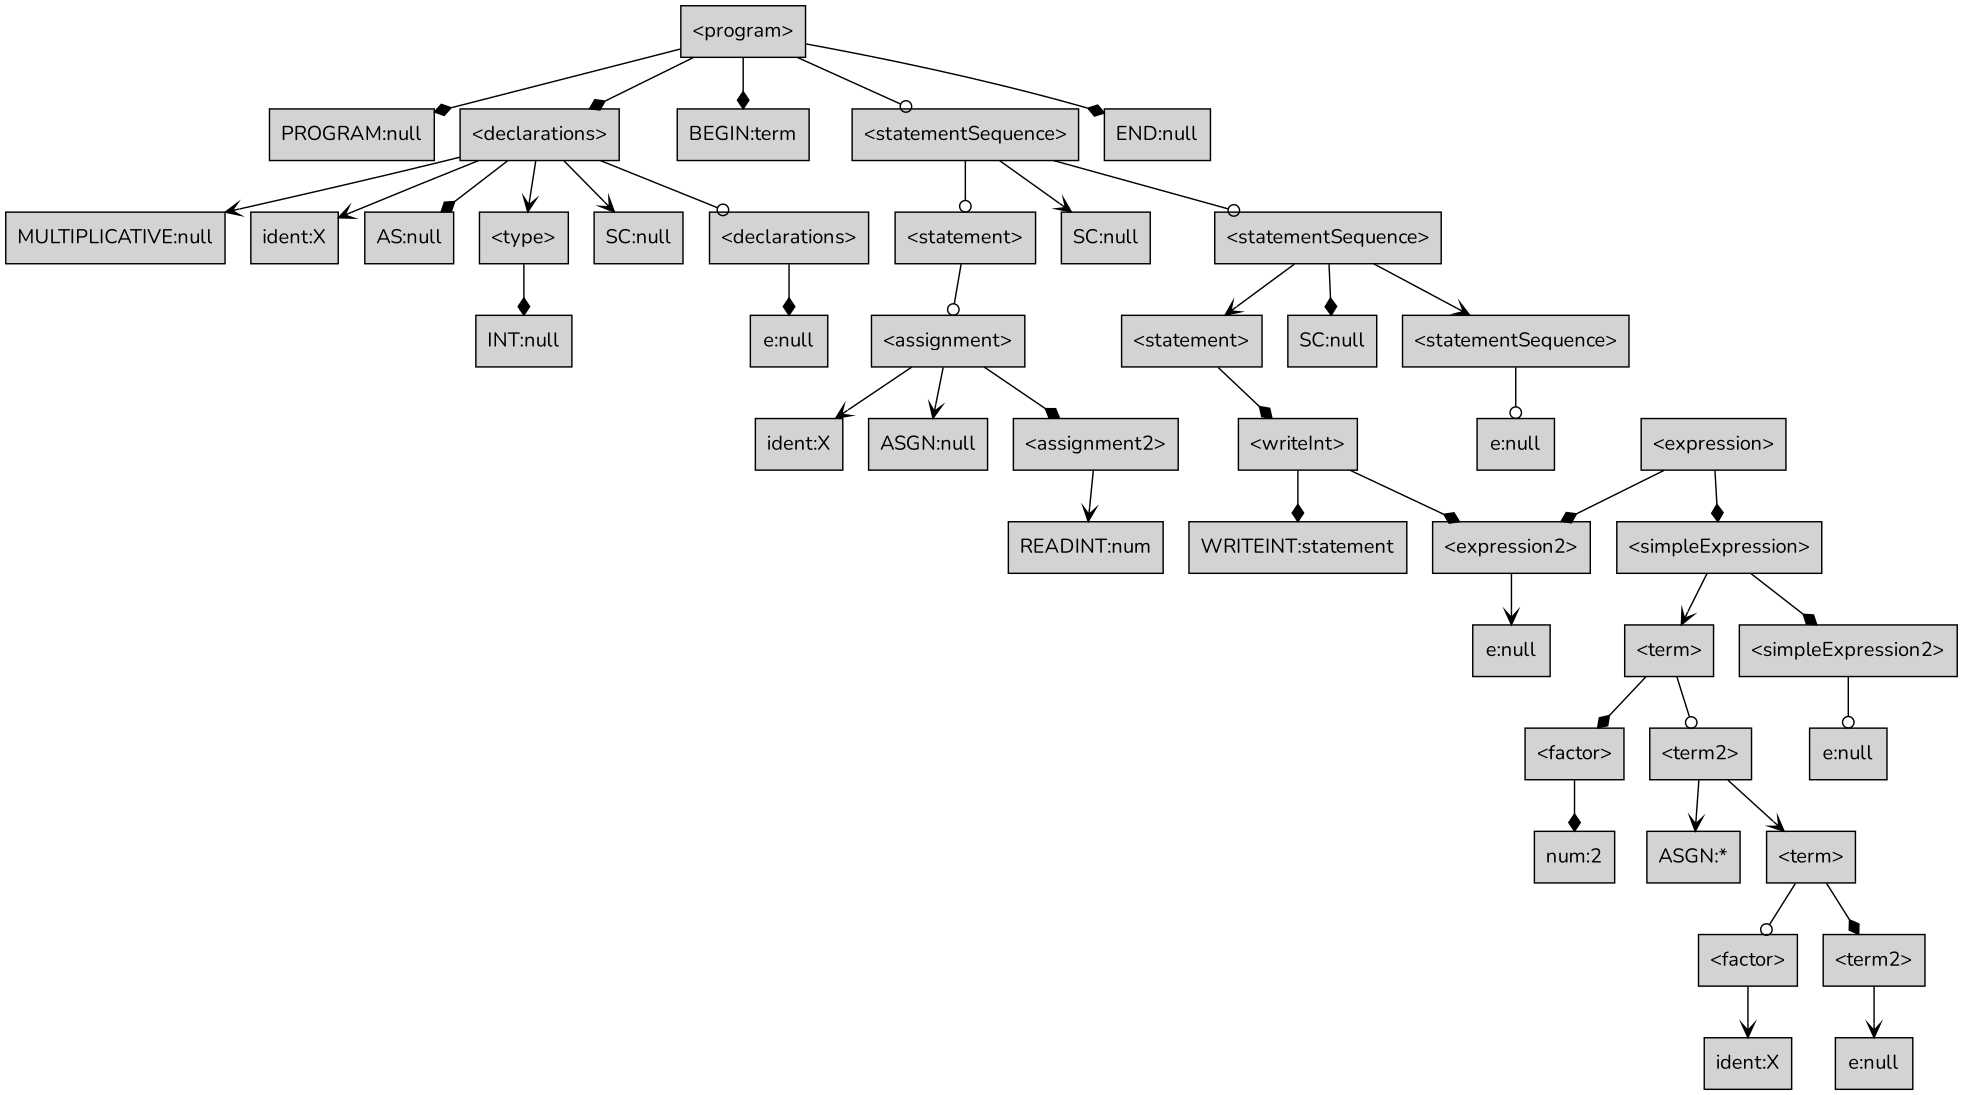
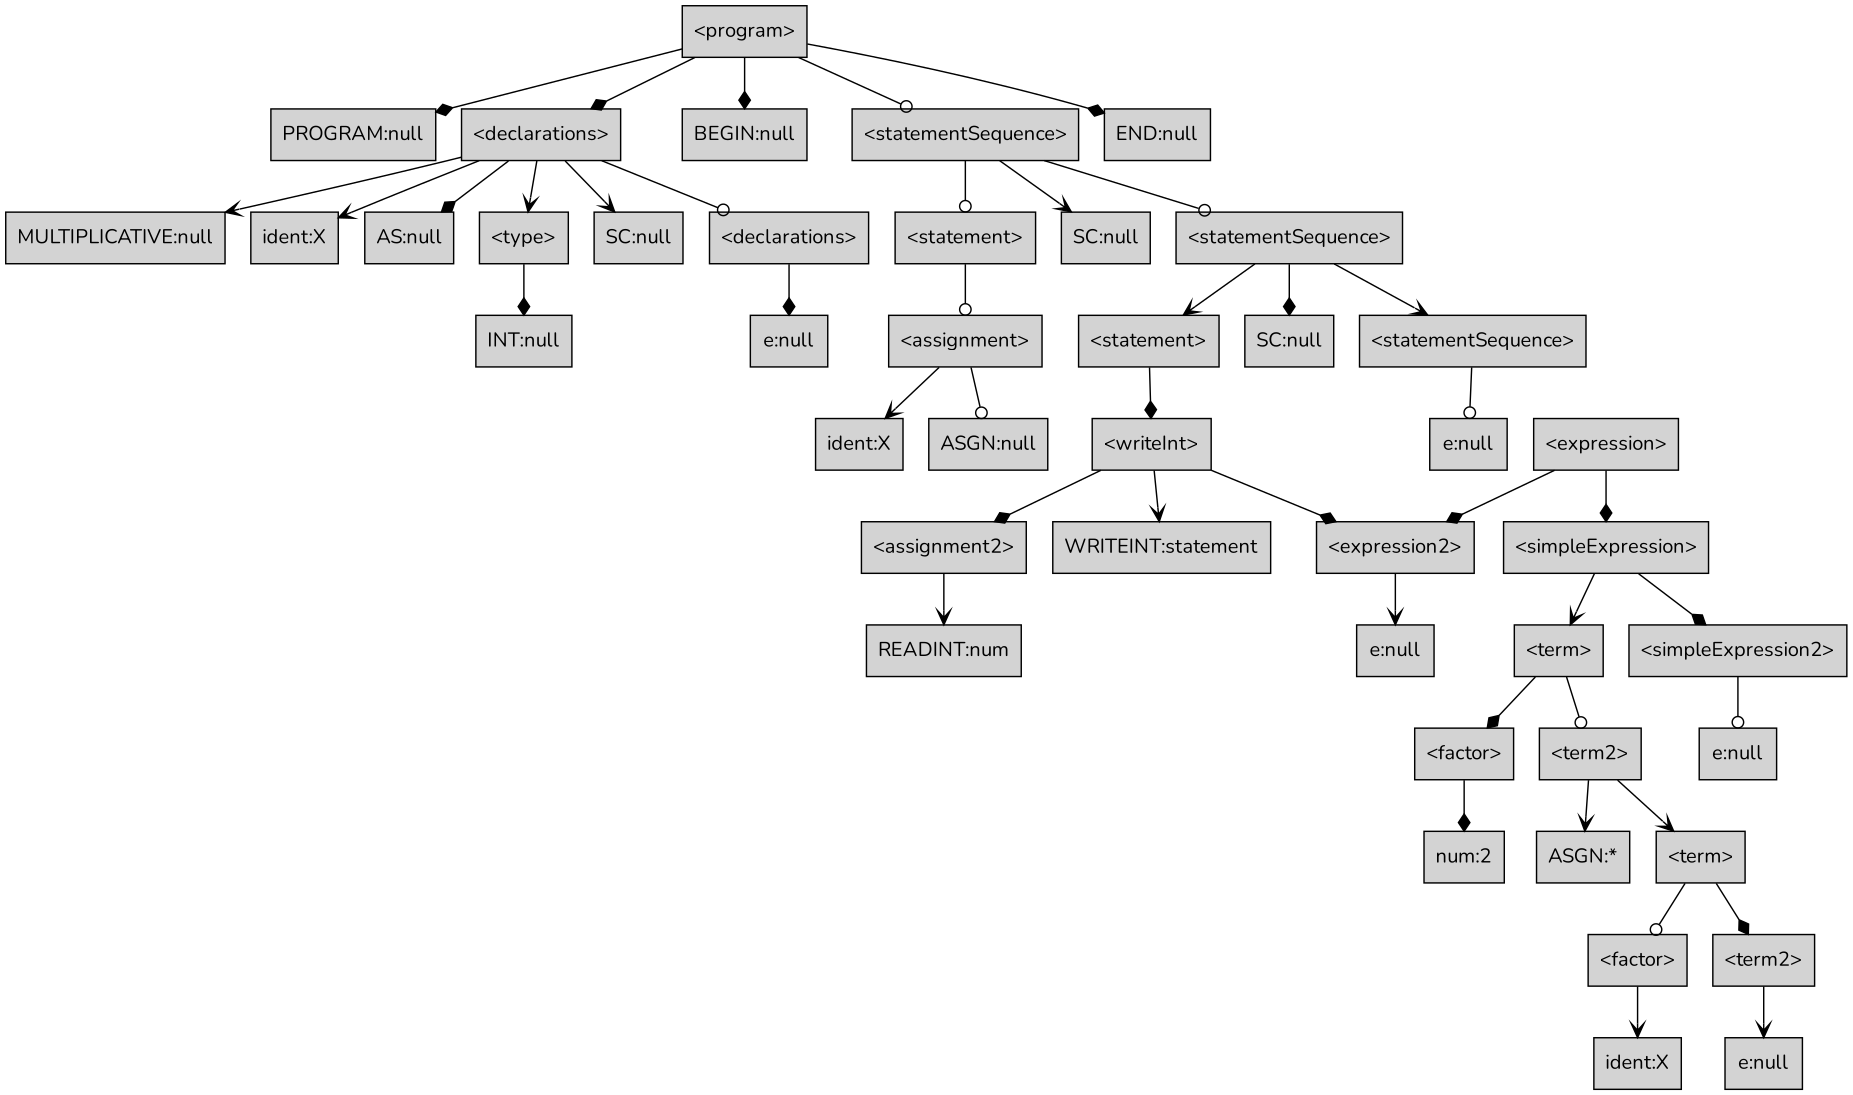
node "BEGIN:term": label "BEGIN:term" -> "BEGIN:null"
edge "<assignment>" -> "ASGN:null": arrowhead vee -> odot
edge "<assignment>" -> "<assignment2>": now "<writeInt>" -> "<assignment2>"
edge "<writeInt>" -> "WRITEINT:statement": arrowhead diamond -> vee
